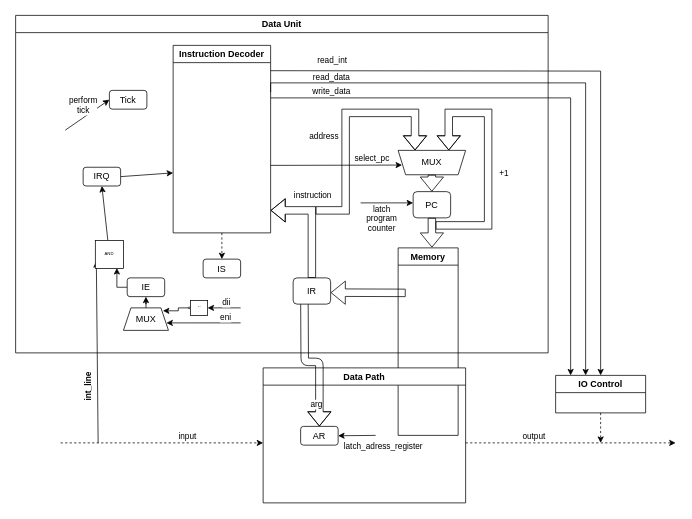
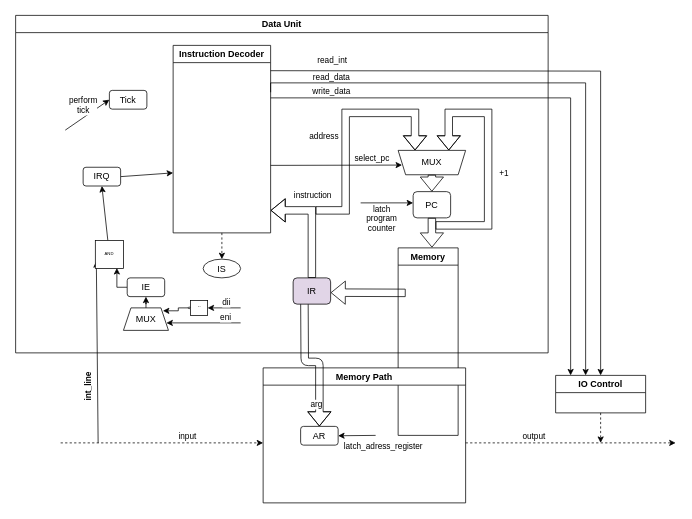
node "IS": shape rounded rectangle -> ellipse
node "IR": fillcolor #ffffff -> #e1d5e7
node "Data Path": label "Data Path" -> "Memory Path"
